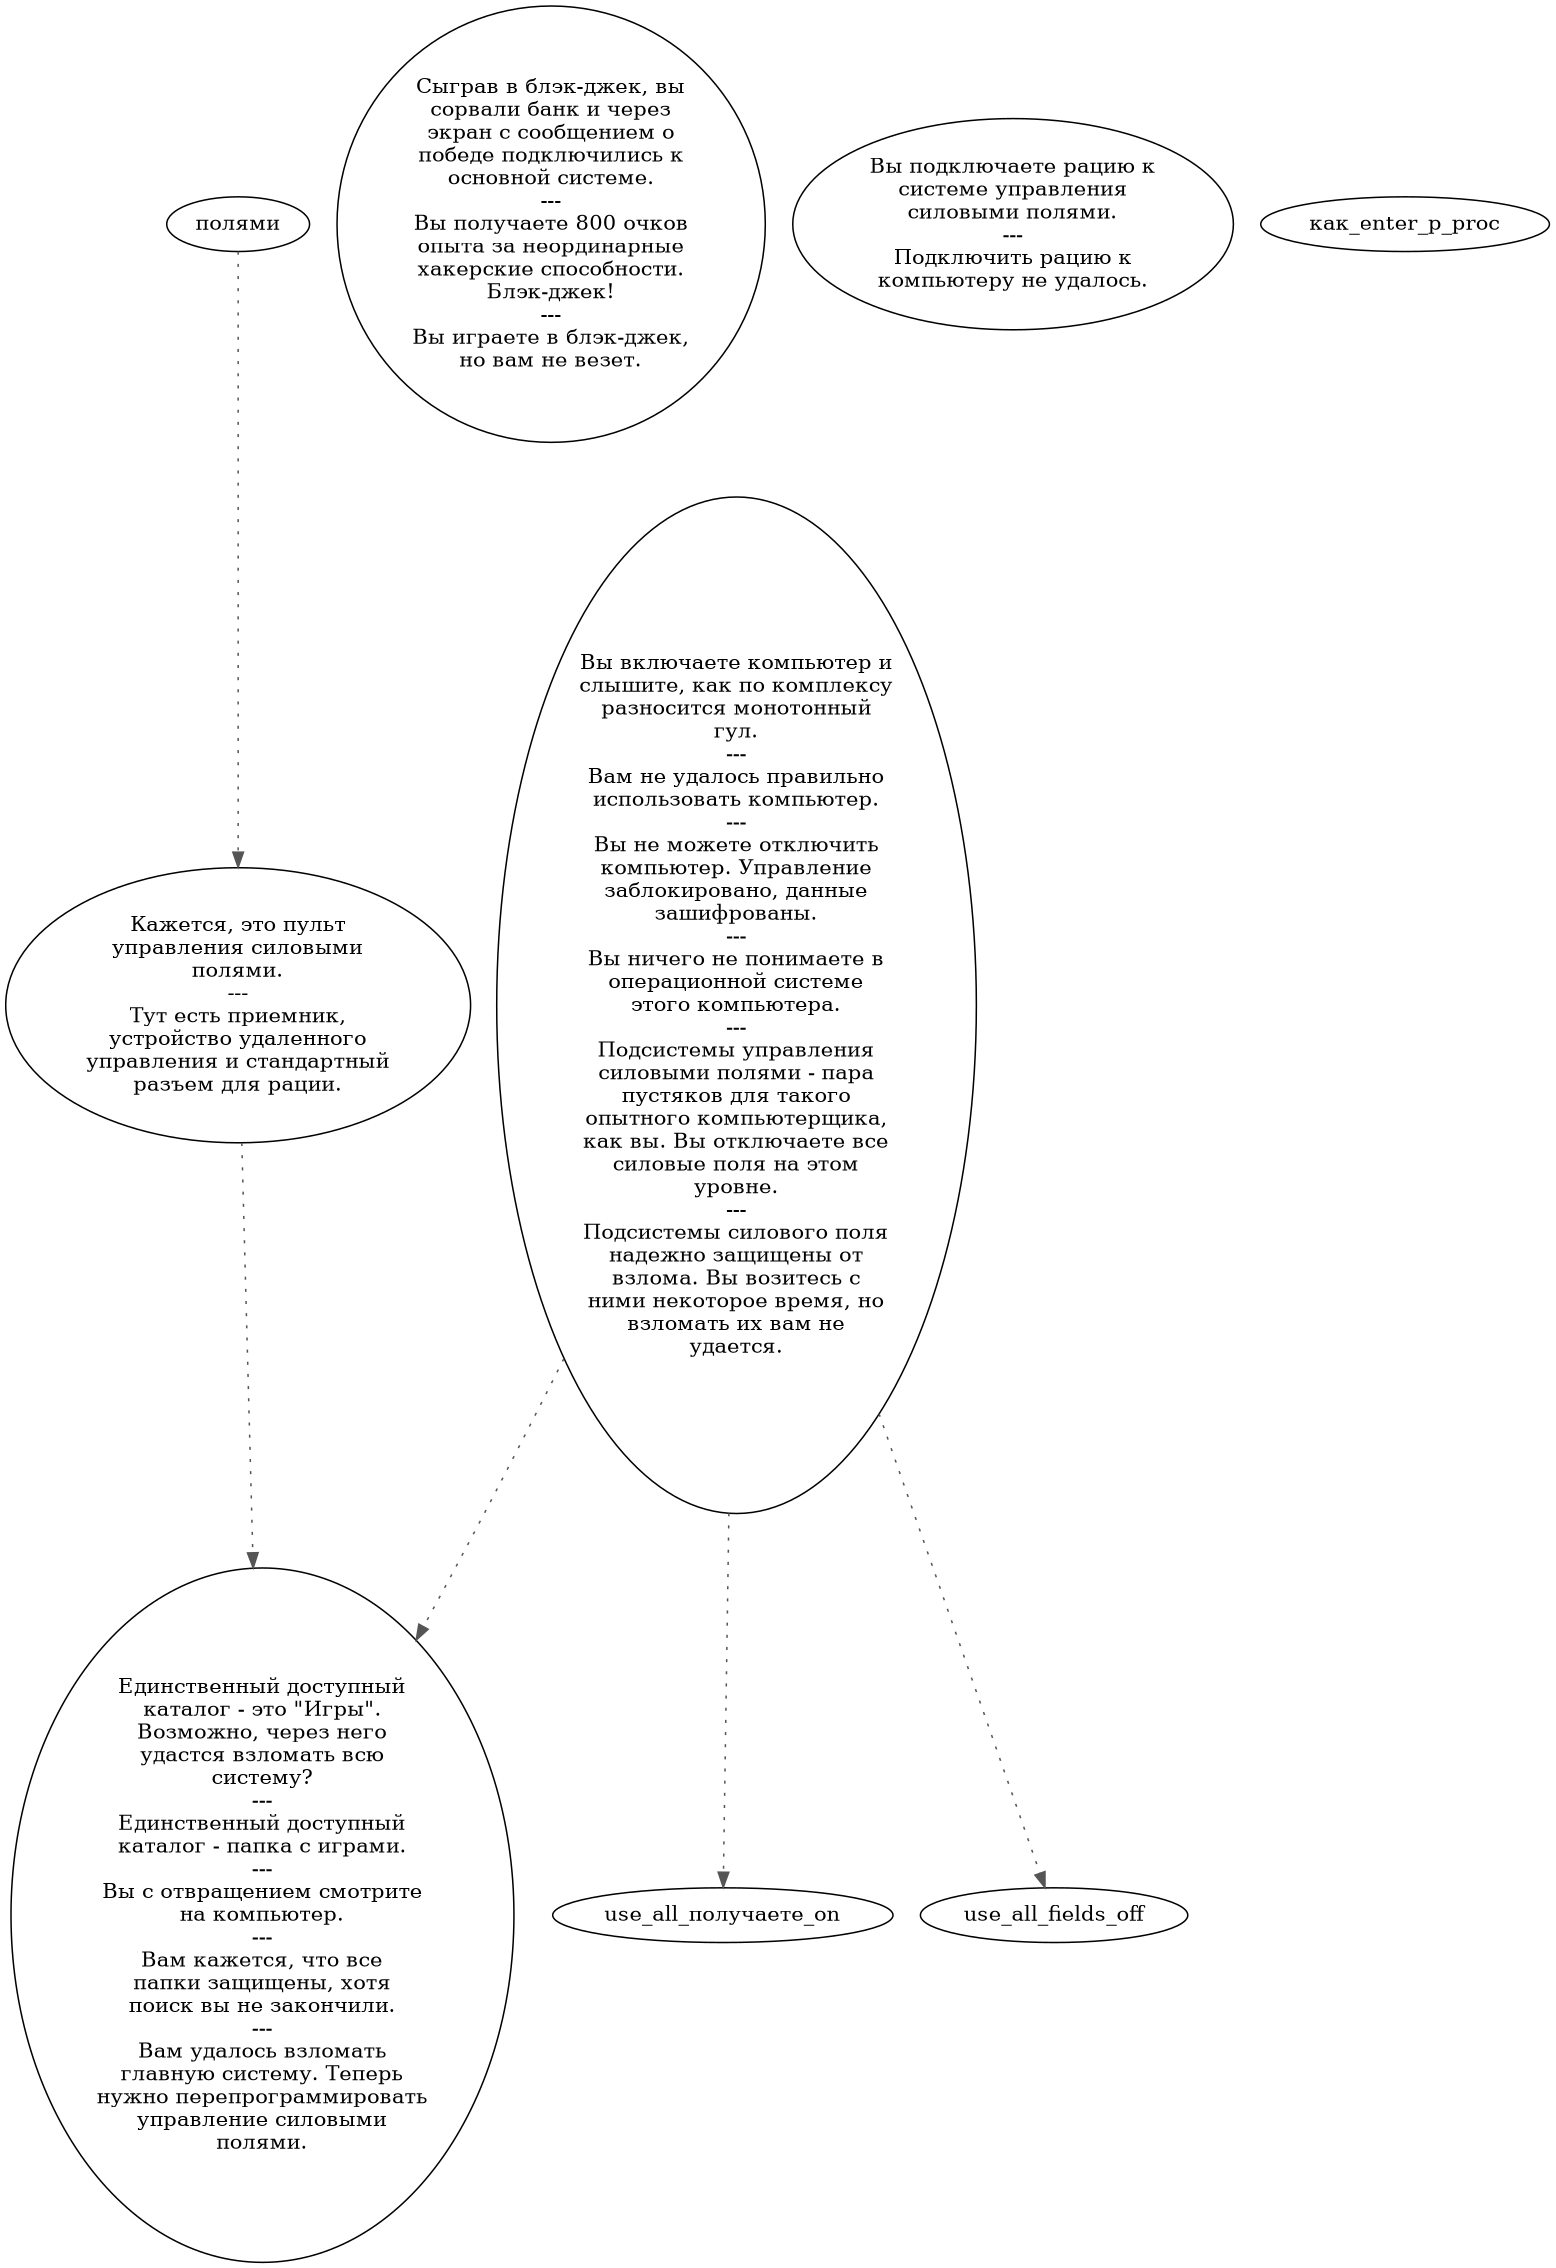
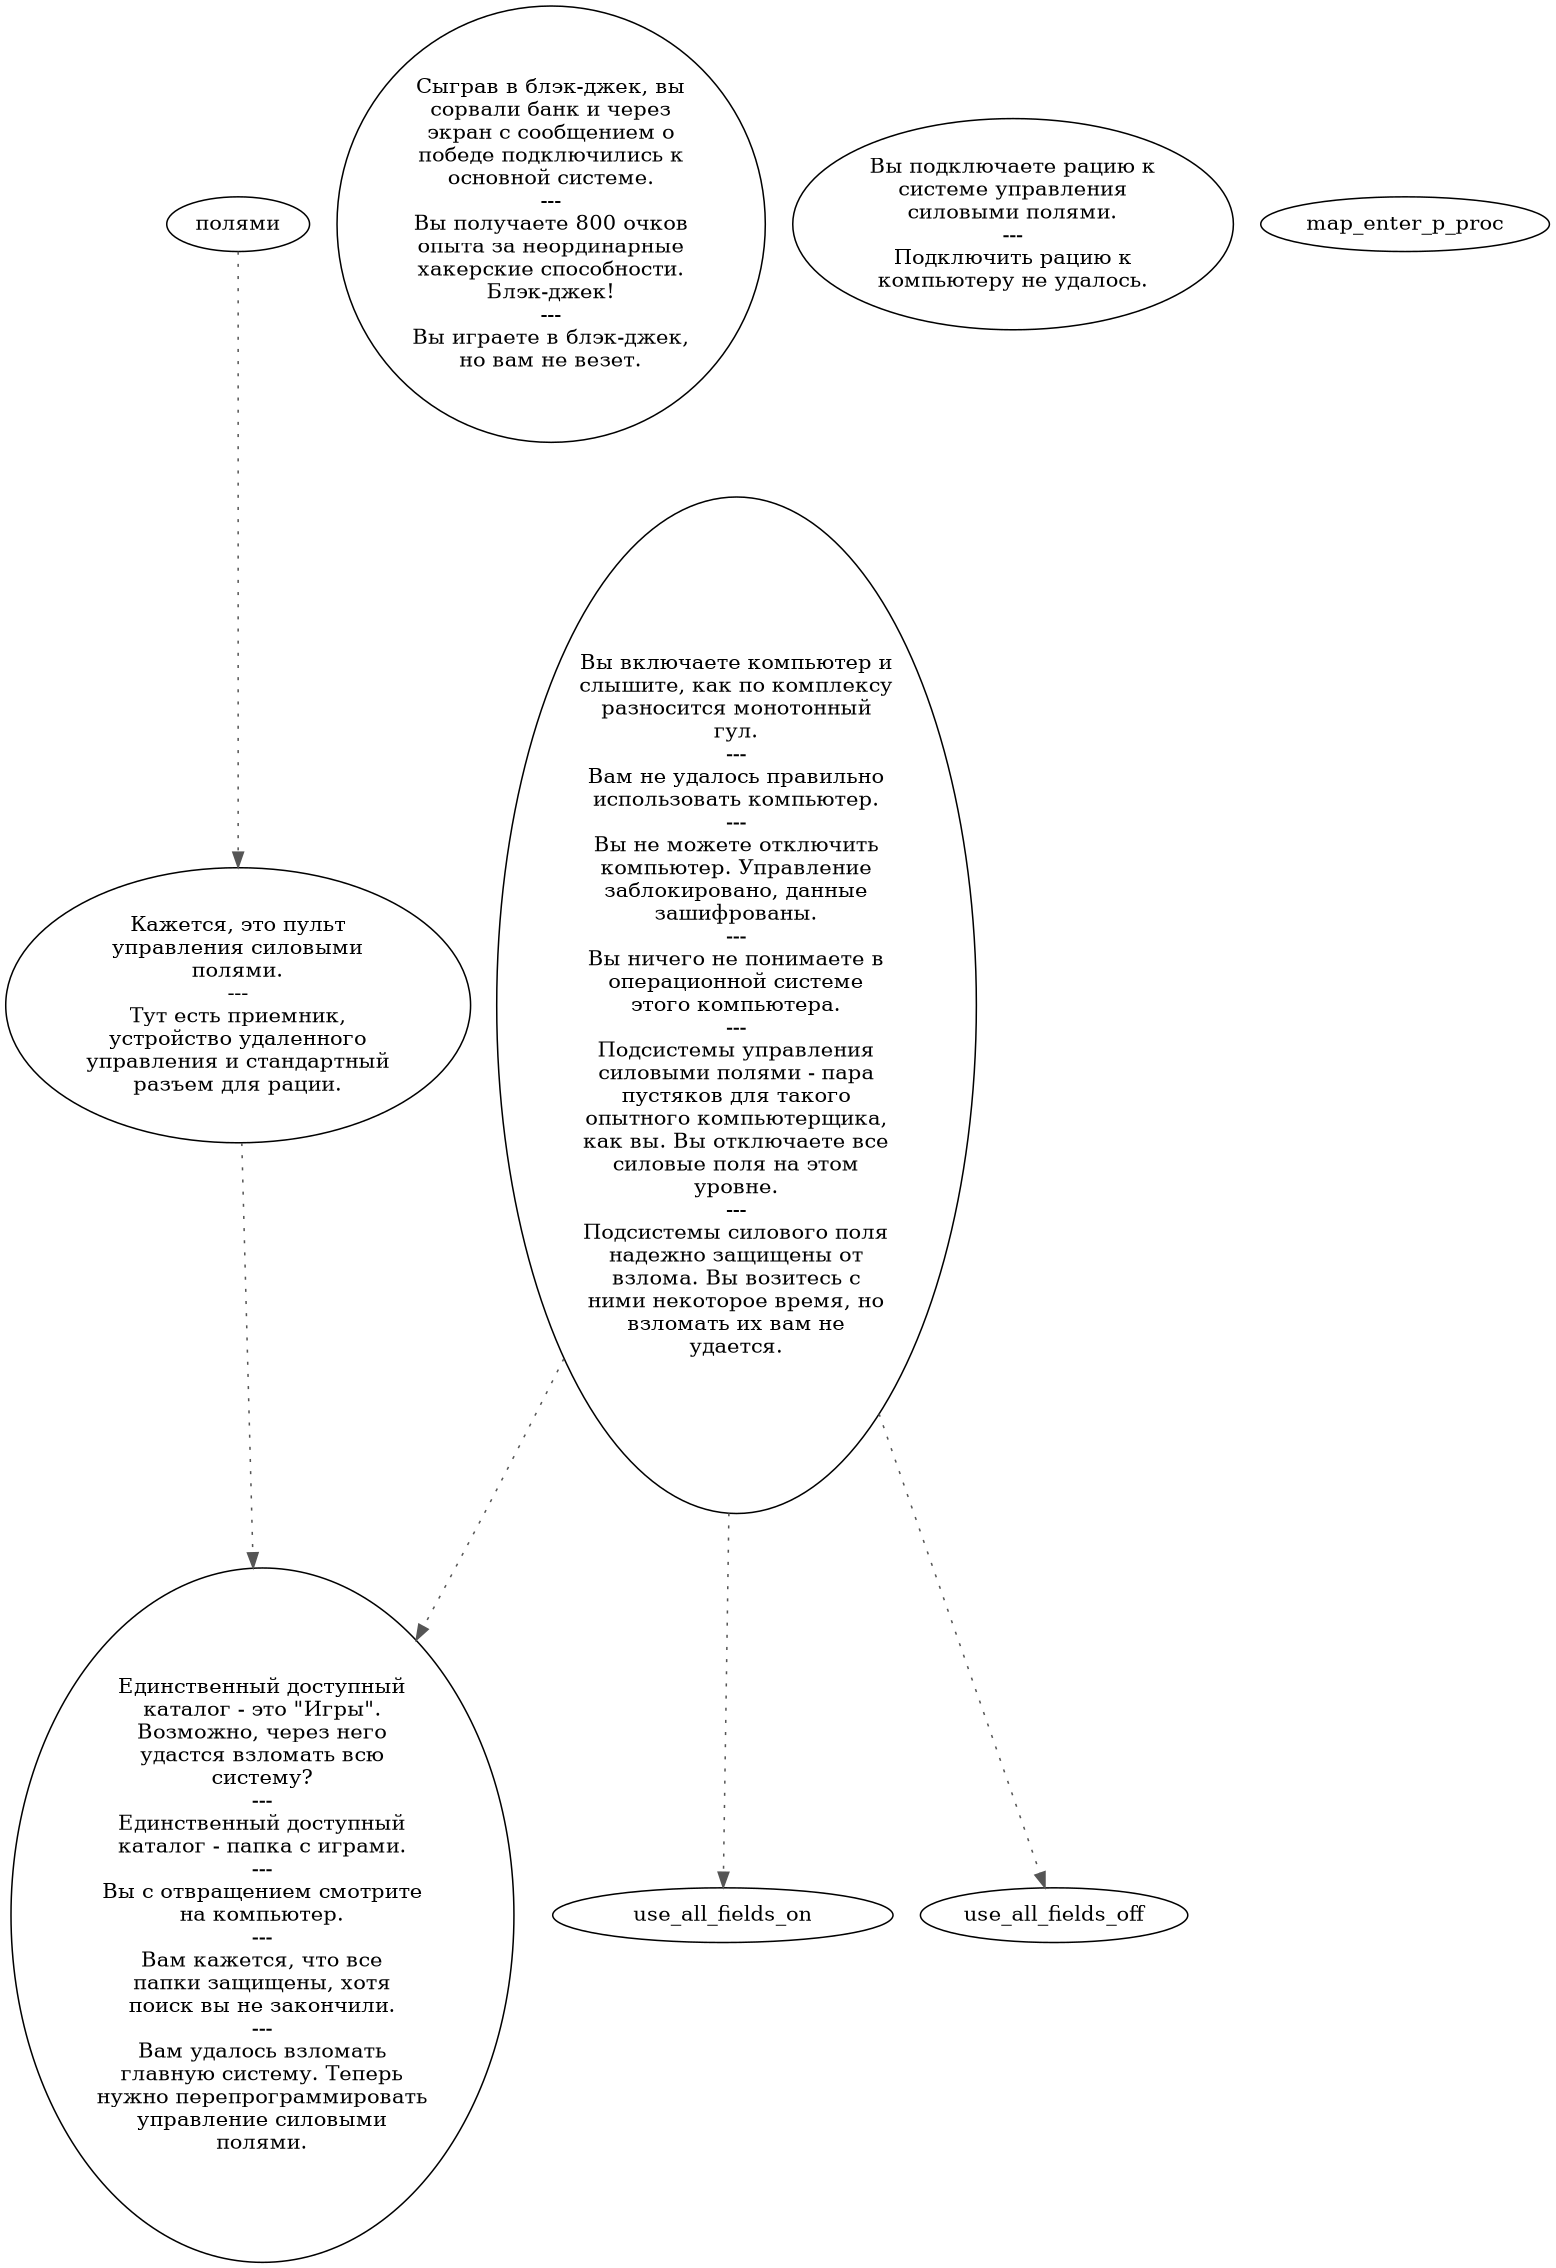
node "как_enter_p_proc": label "как_enter_p_proc" -> "map_enter_p_proc"
node "use_all_получаете_on": label "use_all_получаете_on" -> "use_all_fields_on"
